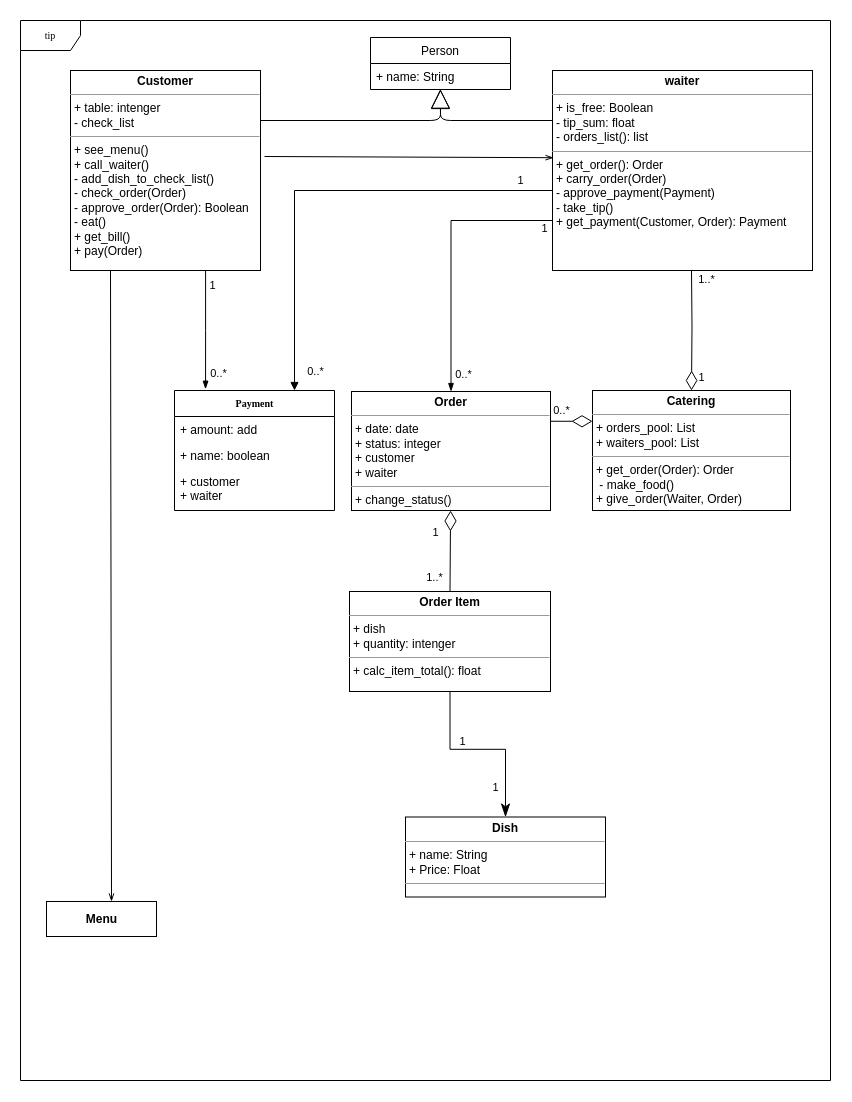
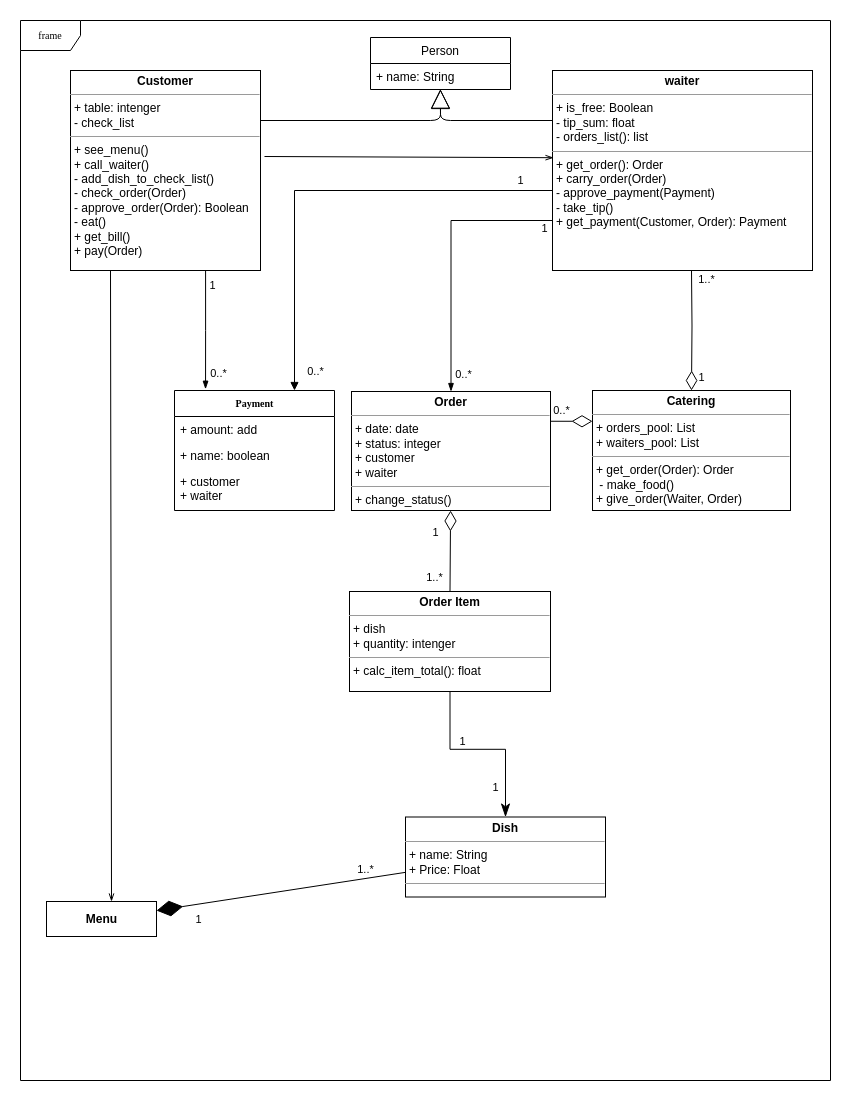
node "tip": label "tip" -> "frame"
edge "Dish + name: String + Price: Float" -> "Menu": added, labels "1..*", "1"
